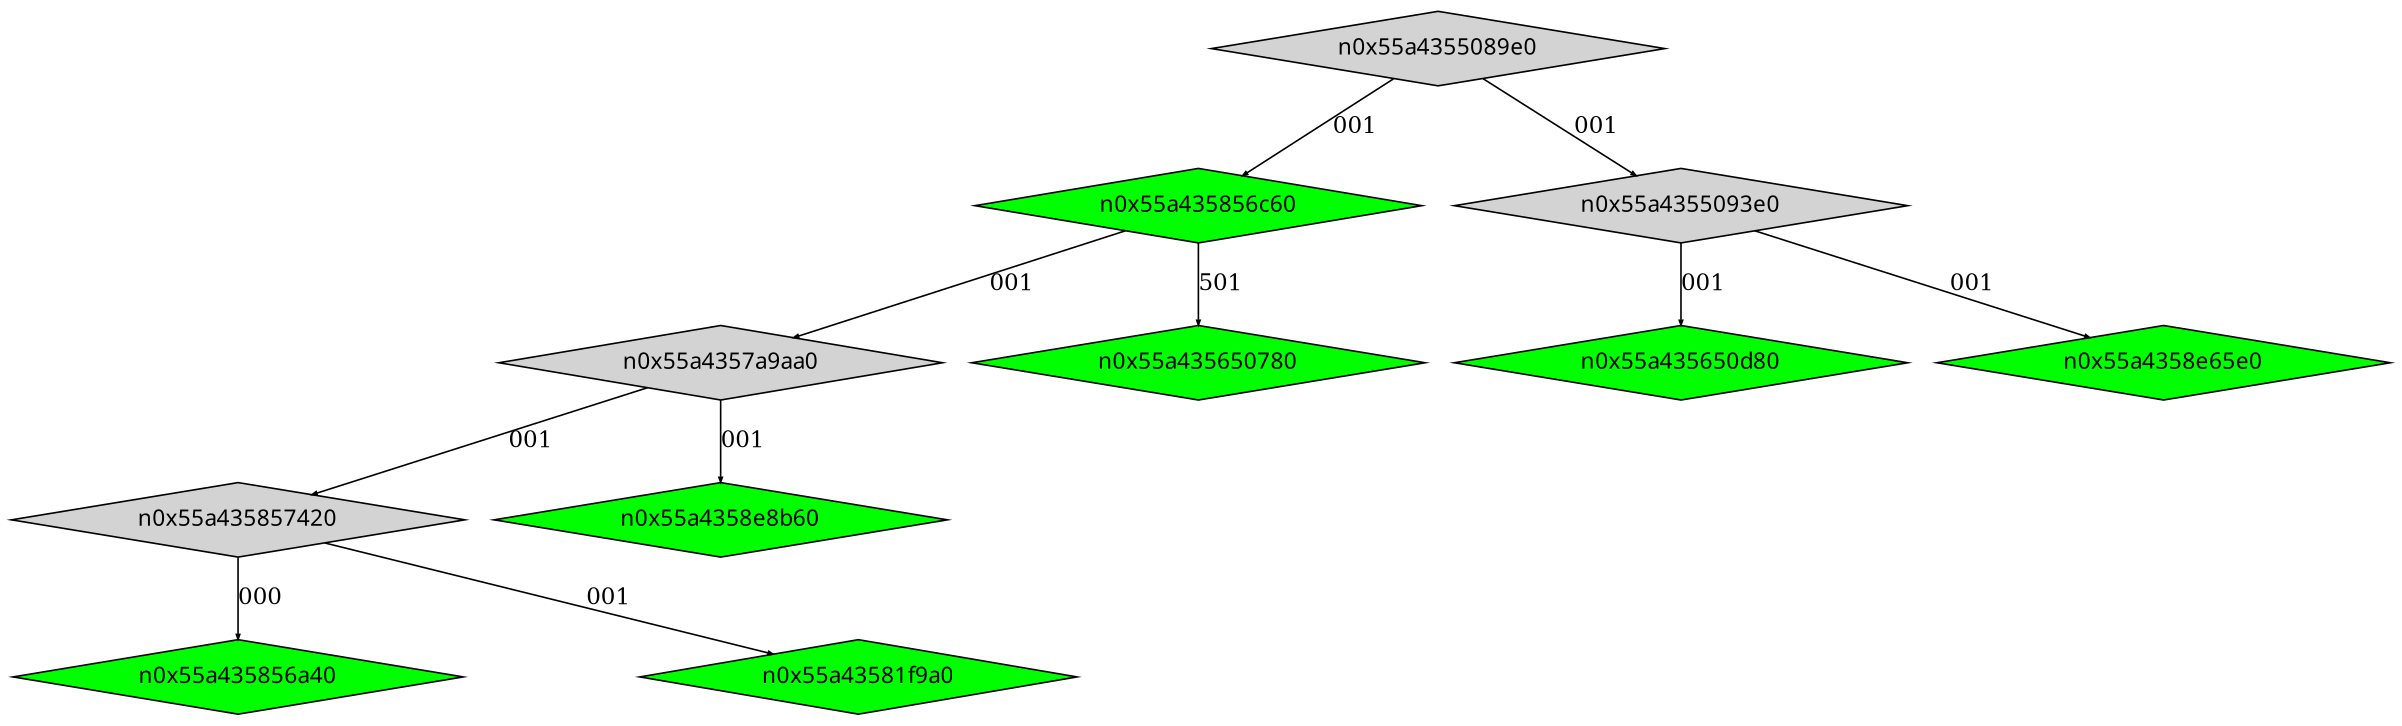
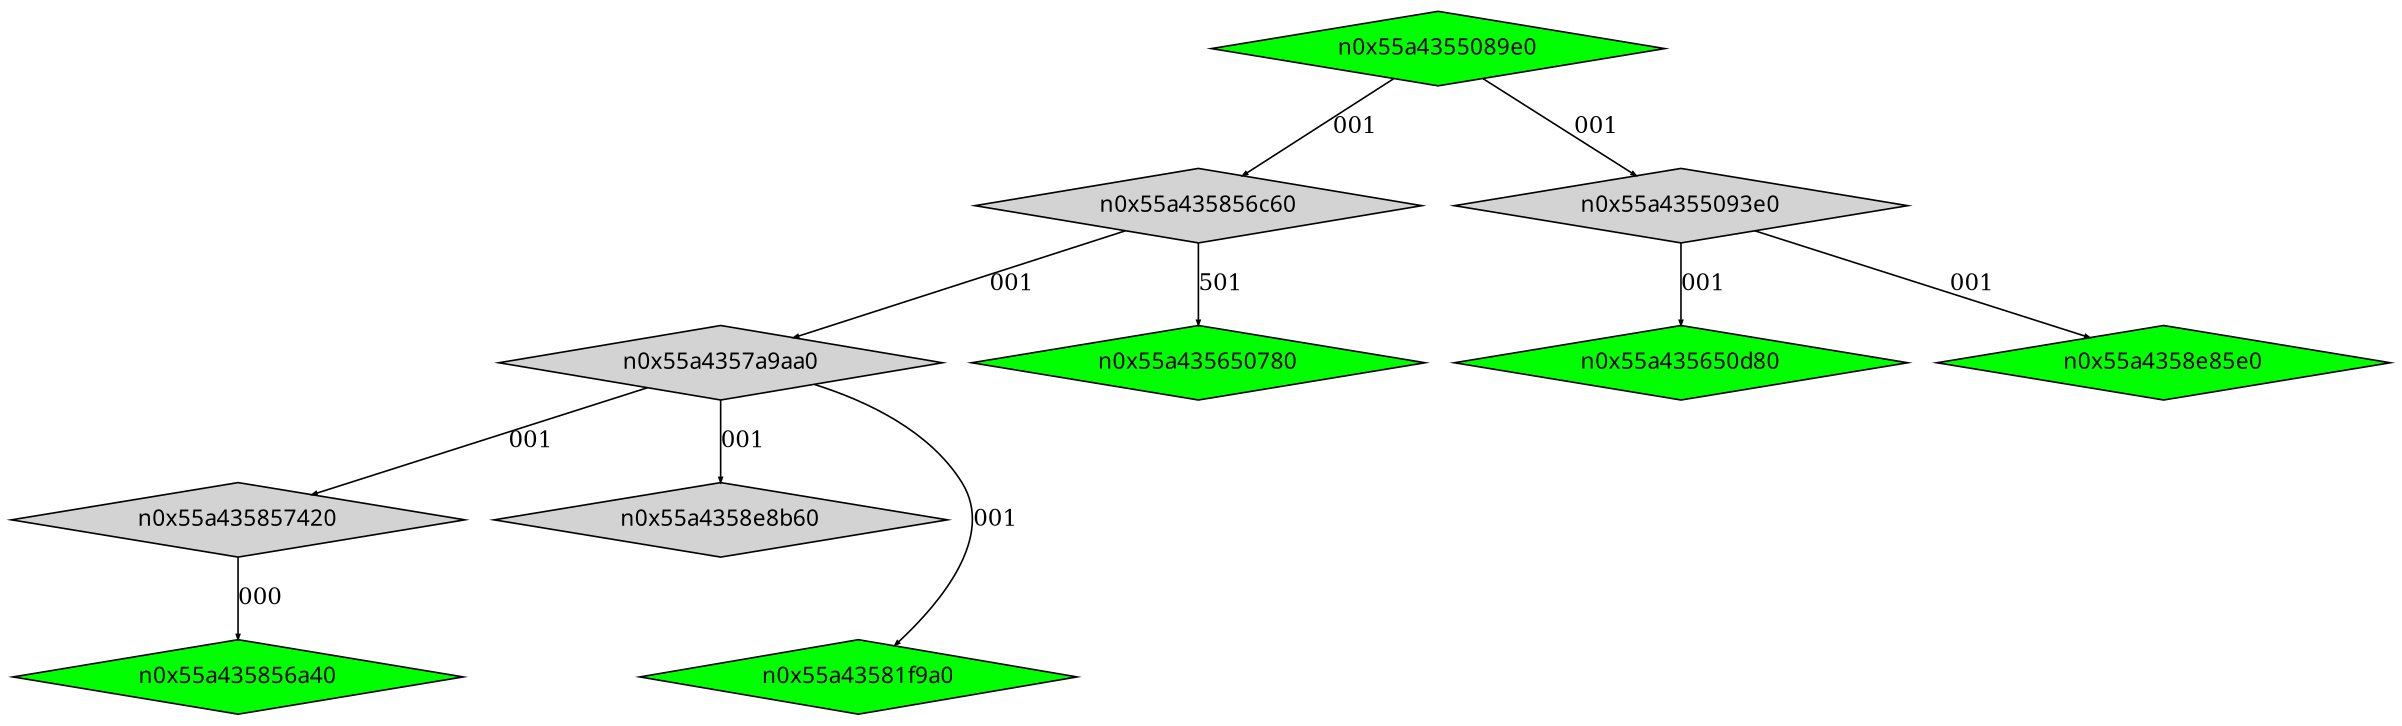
node "n0x55a4355089e0": fillcolor lightgrey -> green
node "n0x55a435856c60": fillcolor green -> lightgrey
node "n0x55a4358e65e0": label "n0x55a4358e65e0" -> "n0x55a4358e85e0"
node "n0x55a4358e8b60": fillcolor green -> lightgrey
edge "n0x55a435857420" -> "n0x55a43581f9a0": now "n0x55a4357a9aa0" -> "n0x55a43581f9a0"
